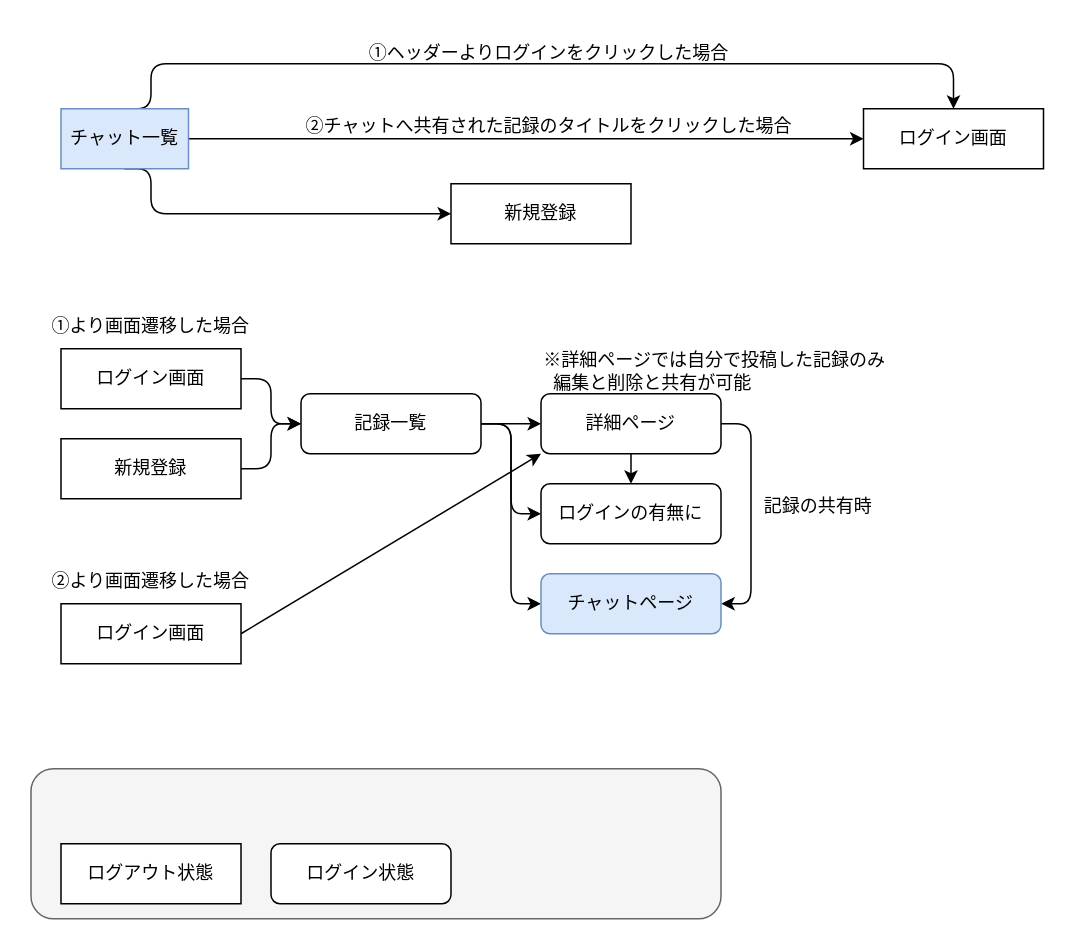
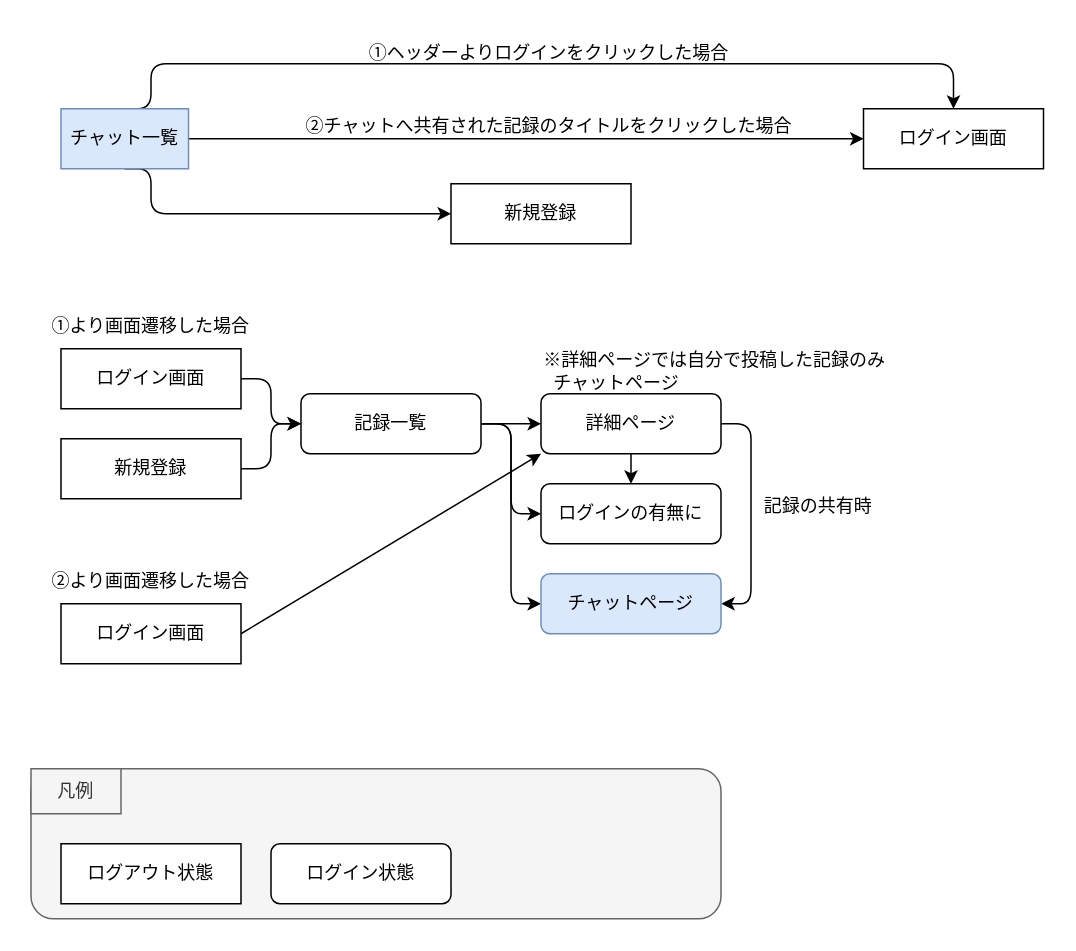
node "※詳細ページでは自分で投稿した記録のみ 編集と削除と共有が可能": label "※詳細ページでは自分で投稿した記録のみ 編集と削除と共有が可能" -> "※詳細ページでは自分で投稿した記録のみ チャットページ"
node "凡例": added
